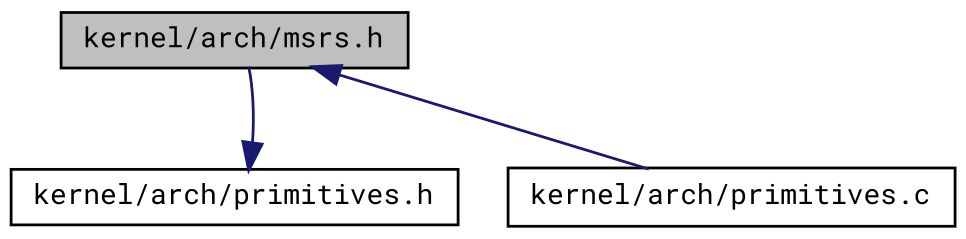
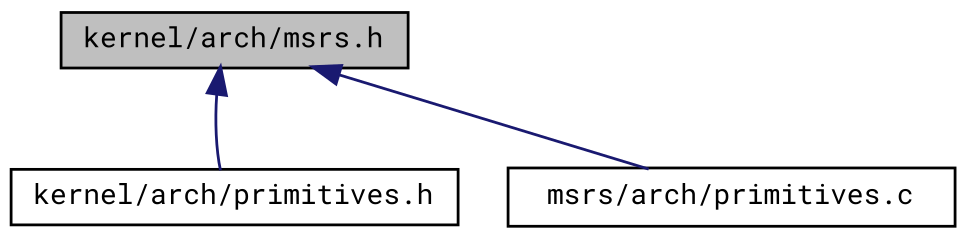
edge "kernel/arch/msrs.h" -> "kernel/arch/primitives.h": reversed
node "kernel/arch/primitives.c": label "kernel/arch/primitives.c" -> "msrs/arch/primitives.c"
